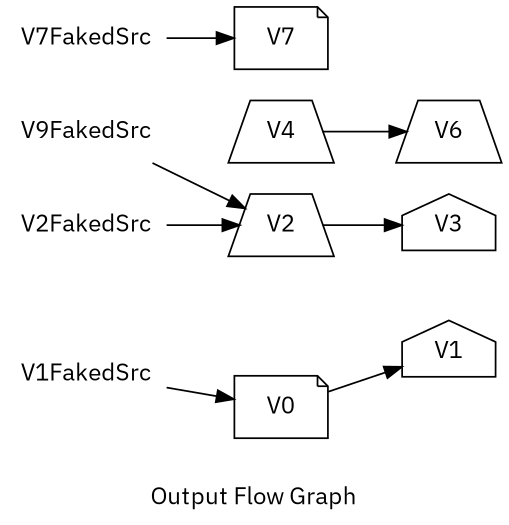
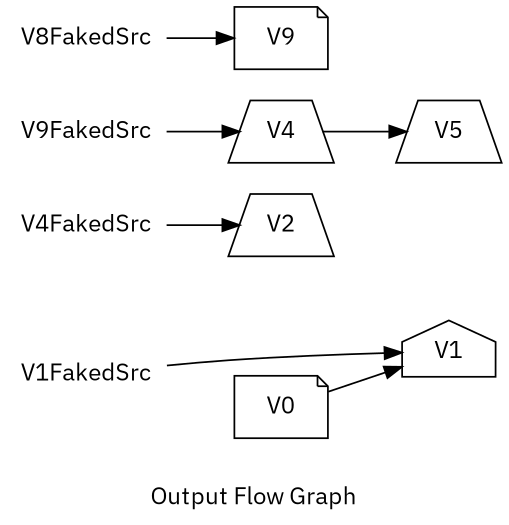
node "V7FakedSrc": label "V7FakedSrc" -> "V8FakedSrc"
node "V7": label "V7" -> "V9"
node "V6": label "V6" -> "V5"
edge "V9FakedSrc" -> "V2": now "V9FakedSrc" -> "V4"
node "V2FakedSrc": label "V2FakedSrc" -> "V4FakedSrc"
node "V3": removed
edge "V1FakedSrc" -> "V0": now "V1FakedSrc" -> "V1"
